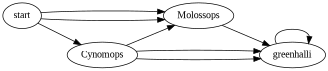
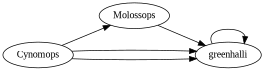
node "start": removed
